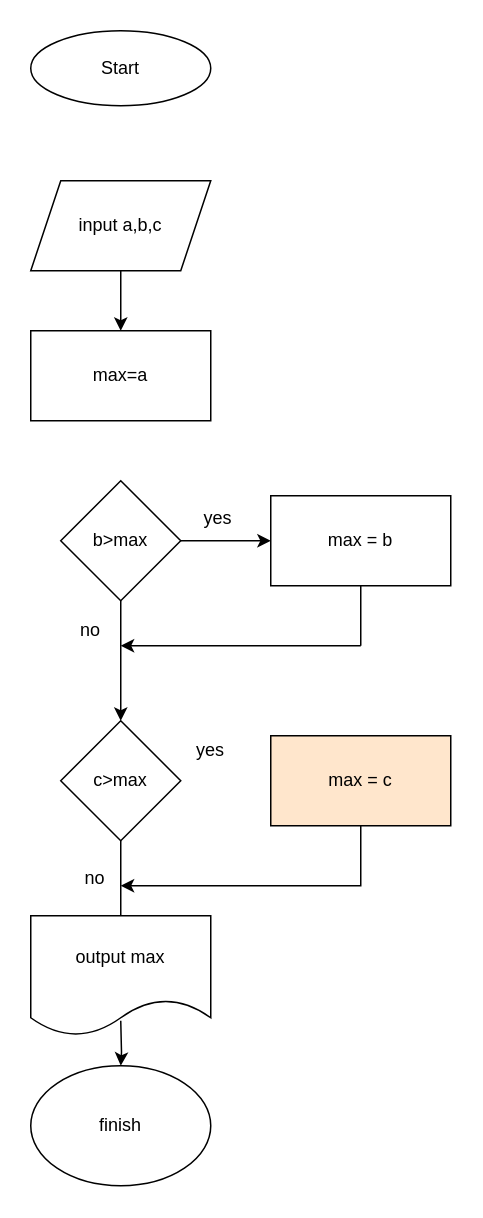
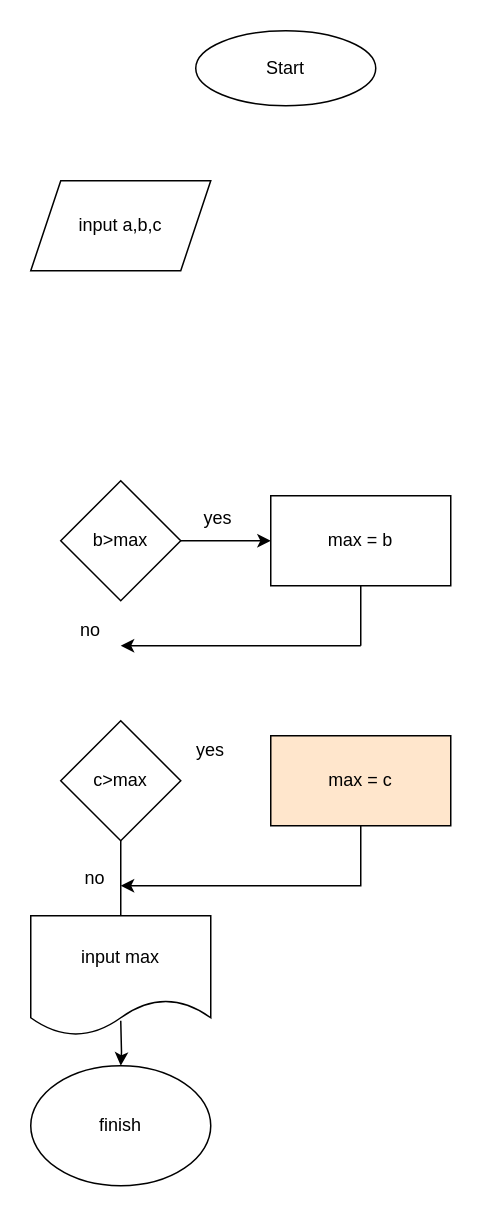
node "Start": moved (121, 68) -> (286, 68)
edge "input a,b,c" -> "max=a": removed
node "max=a": removed
edge "b>max" -> "c>max": removed
node "output max": label "output max" -> "input max"
